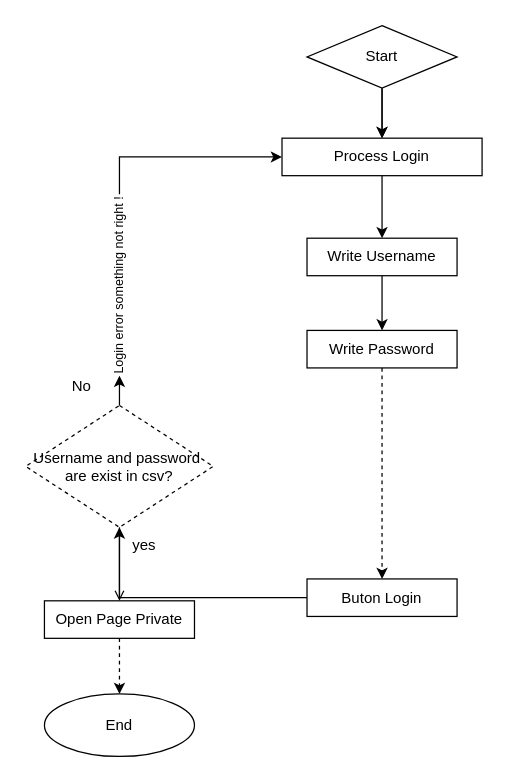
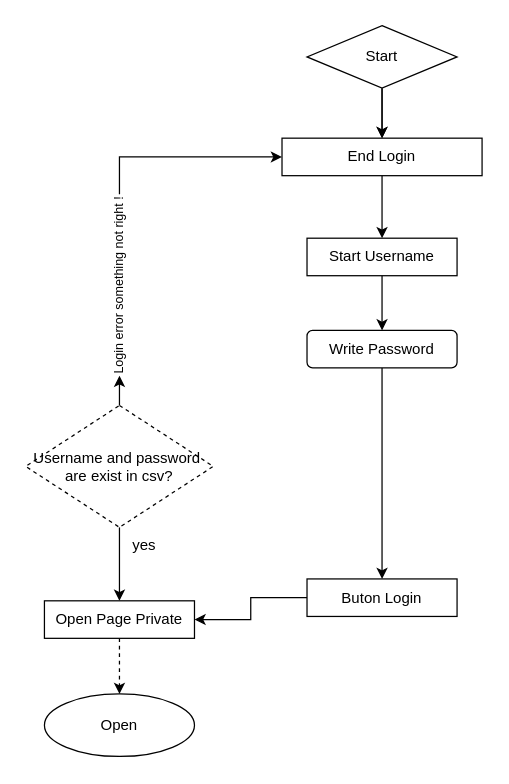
node "Process Login": label "Process Login" -> "End Login"
node "Write Username": label "Write Username" -> "Start Username"
node "Write Password": shape rectangle -> rounded rectangle
node "No": removed
edge "Write Password" -> "Buton Login": style dashed -> solid
edge "Username and password are exist in csv?" -> "Open Page Private": arrowhead open -> classic
edge "Buton Login" -> "Username and password are exist in csv?": now "Buton Login" -> "Open Page Private"
node "End": label "End" -> "Open"
